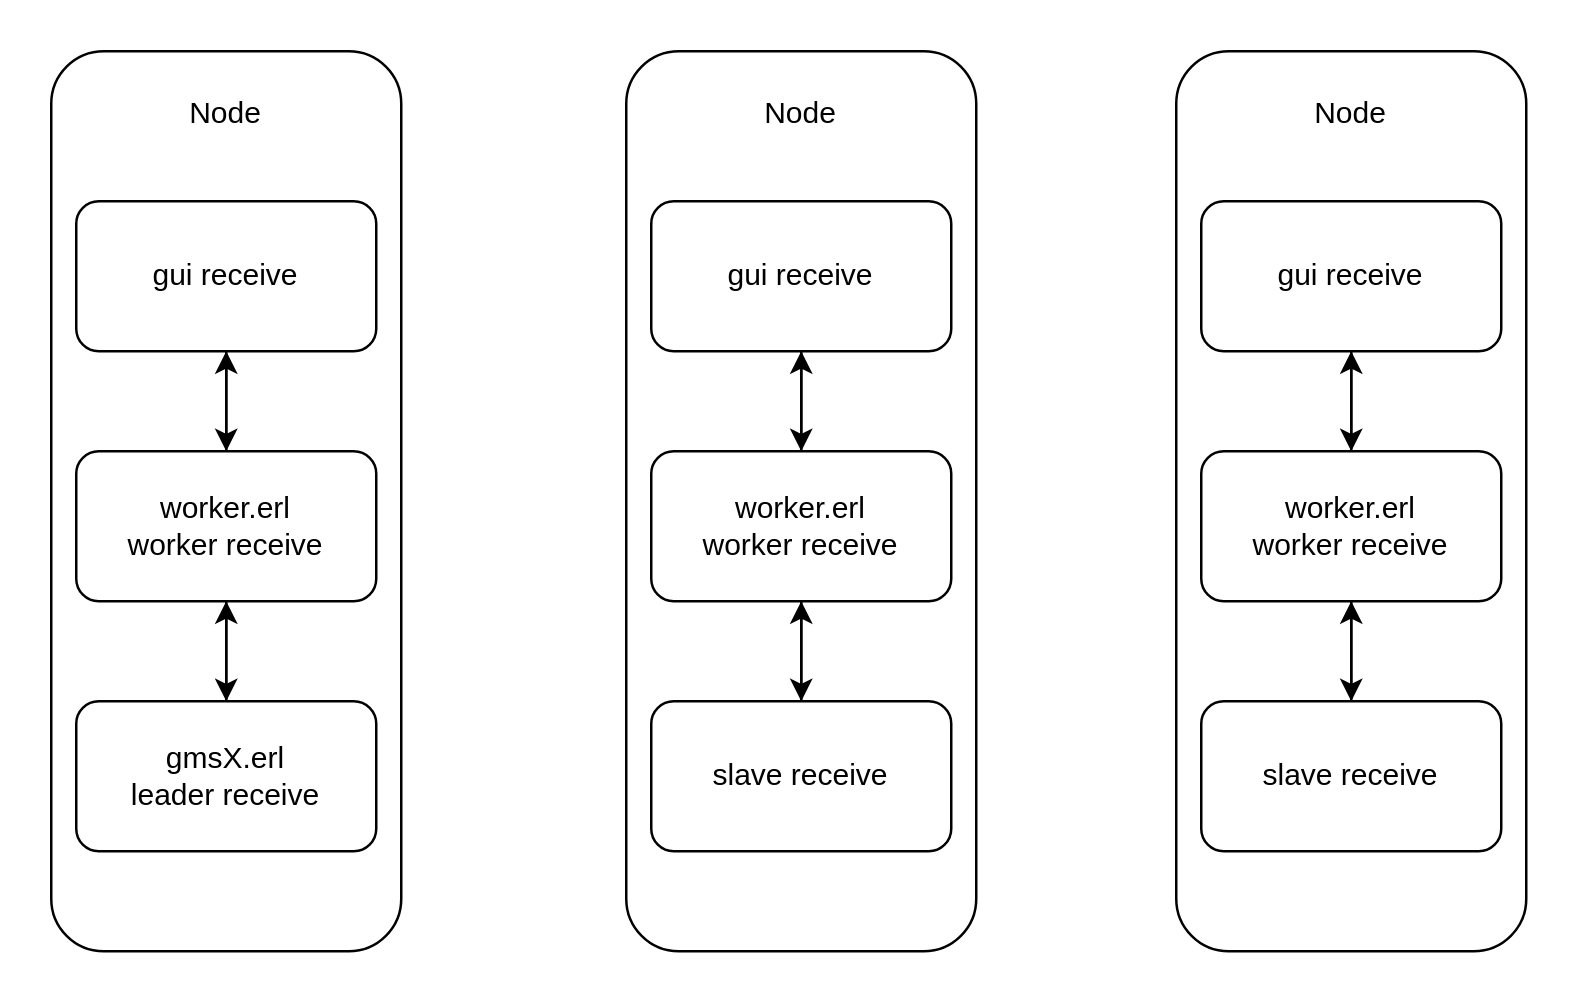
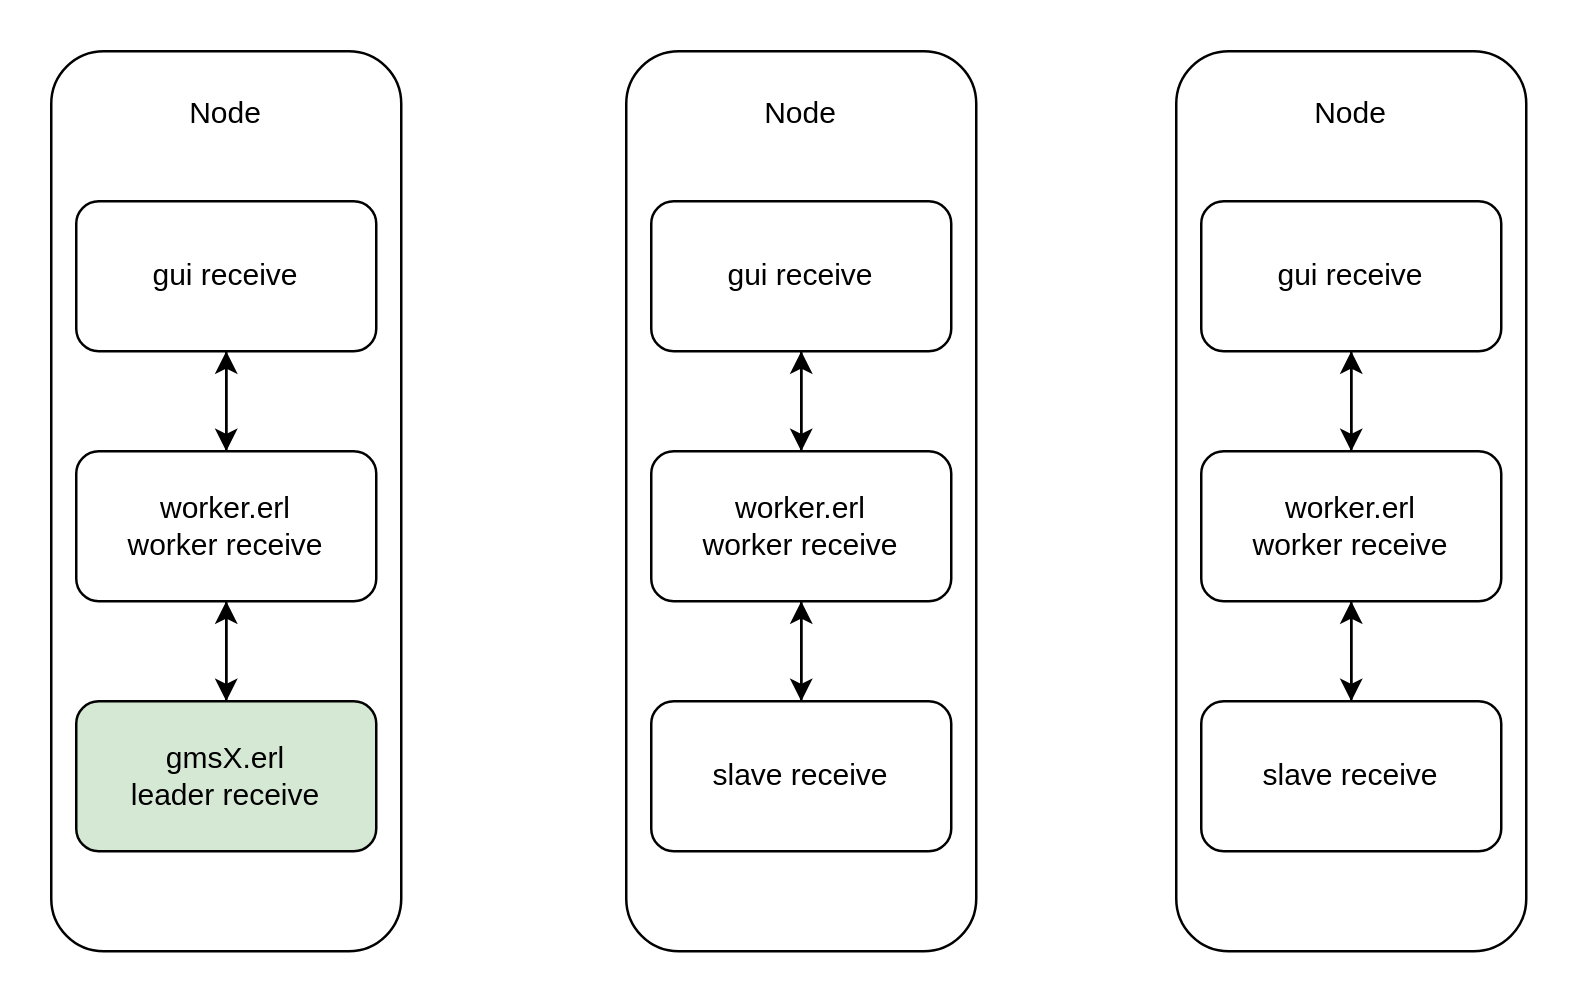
node "gmsX.erl leader receive": fillcolor #ffffff -> #d5e8d4
